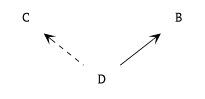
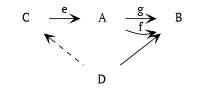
node "A": added
